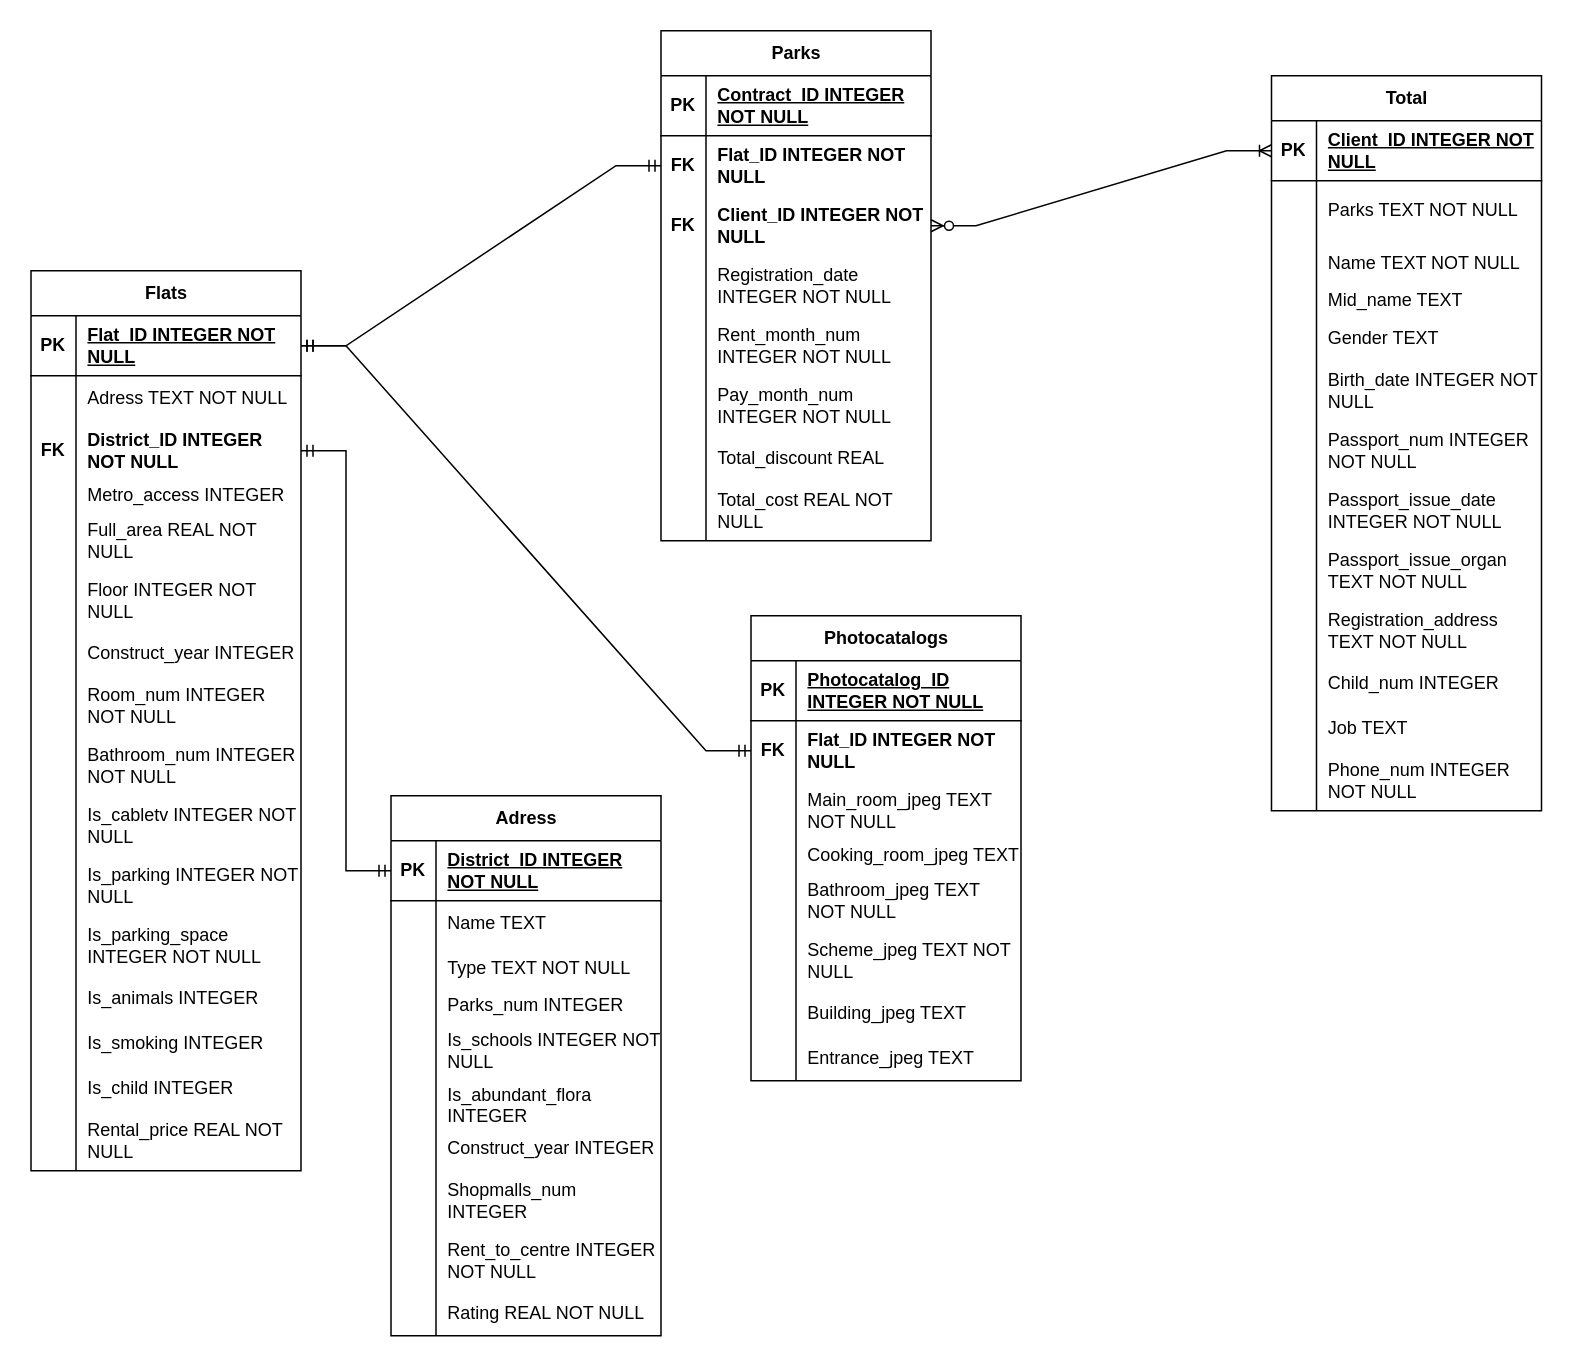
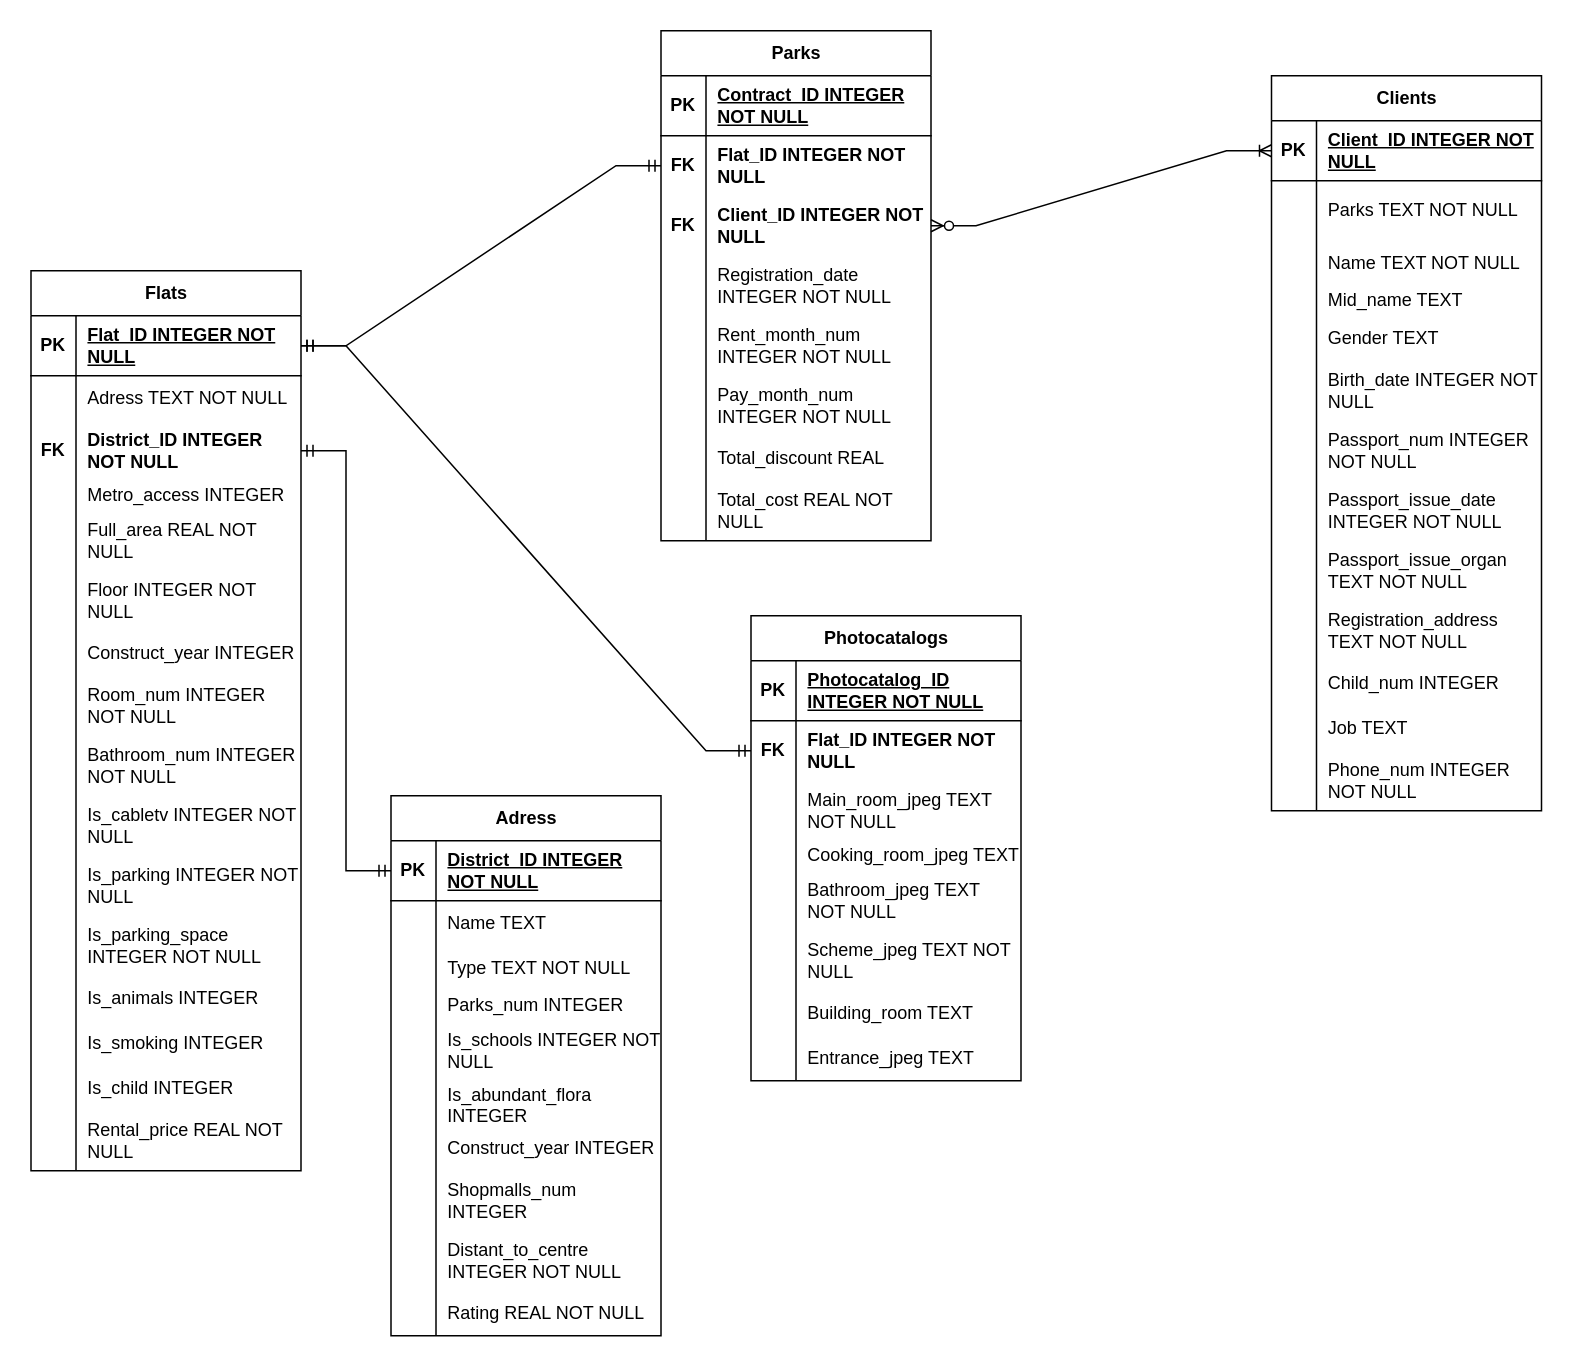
node "Total": label "Total" -> "Clients"
node "Building_jpeg TEXT": label "Building_jpeg TEXT" -> "Building_room TEXT"
node "Rent_to_centre INTEGER NOT NULL": label "Rent_to_centre INTEGER NOT NULL" -> "Distant_to_centre INTEGER NOT NULL"
